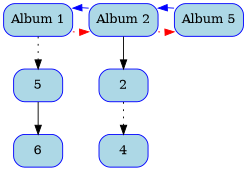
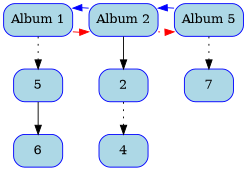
edge "Album 1" -> "Album 2": style dotted -> solid
node "7": added
